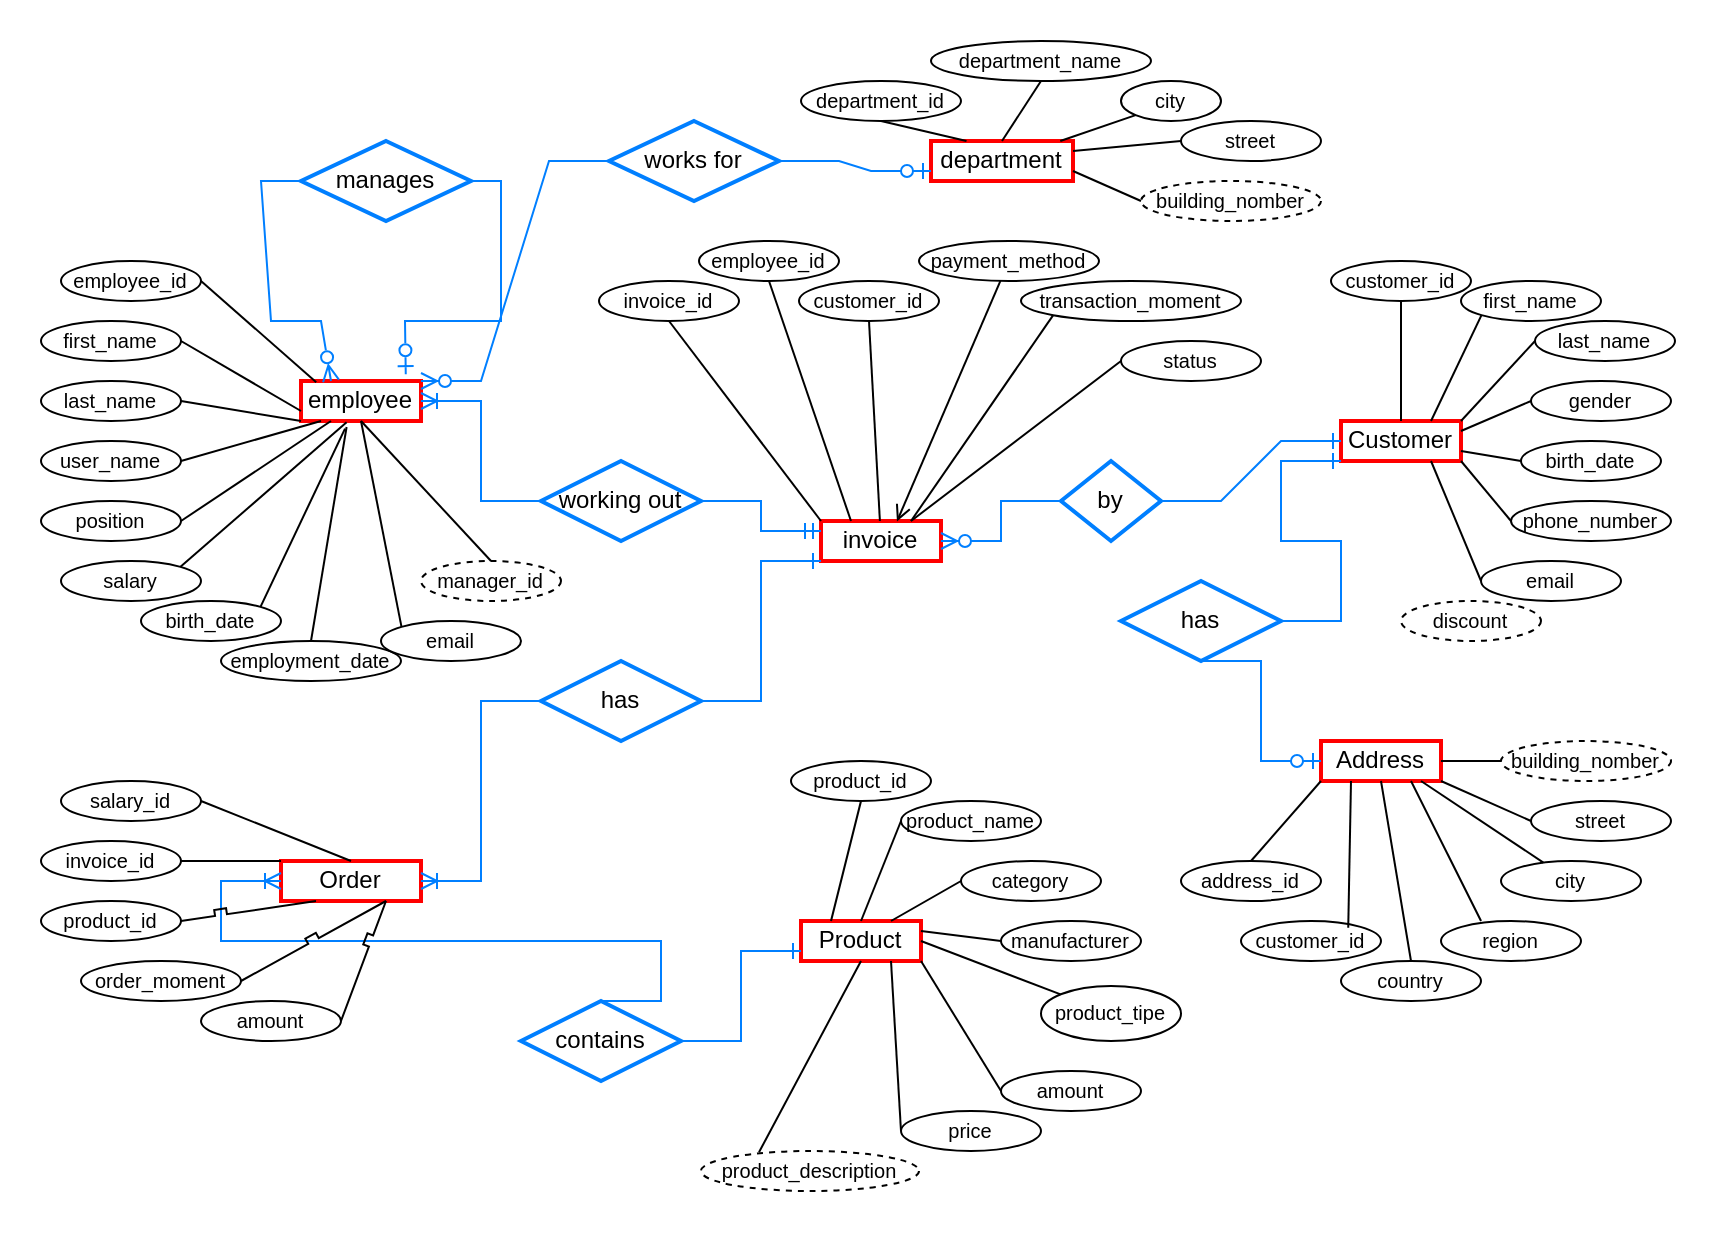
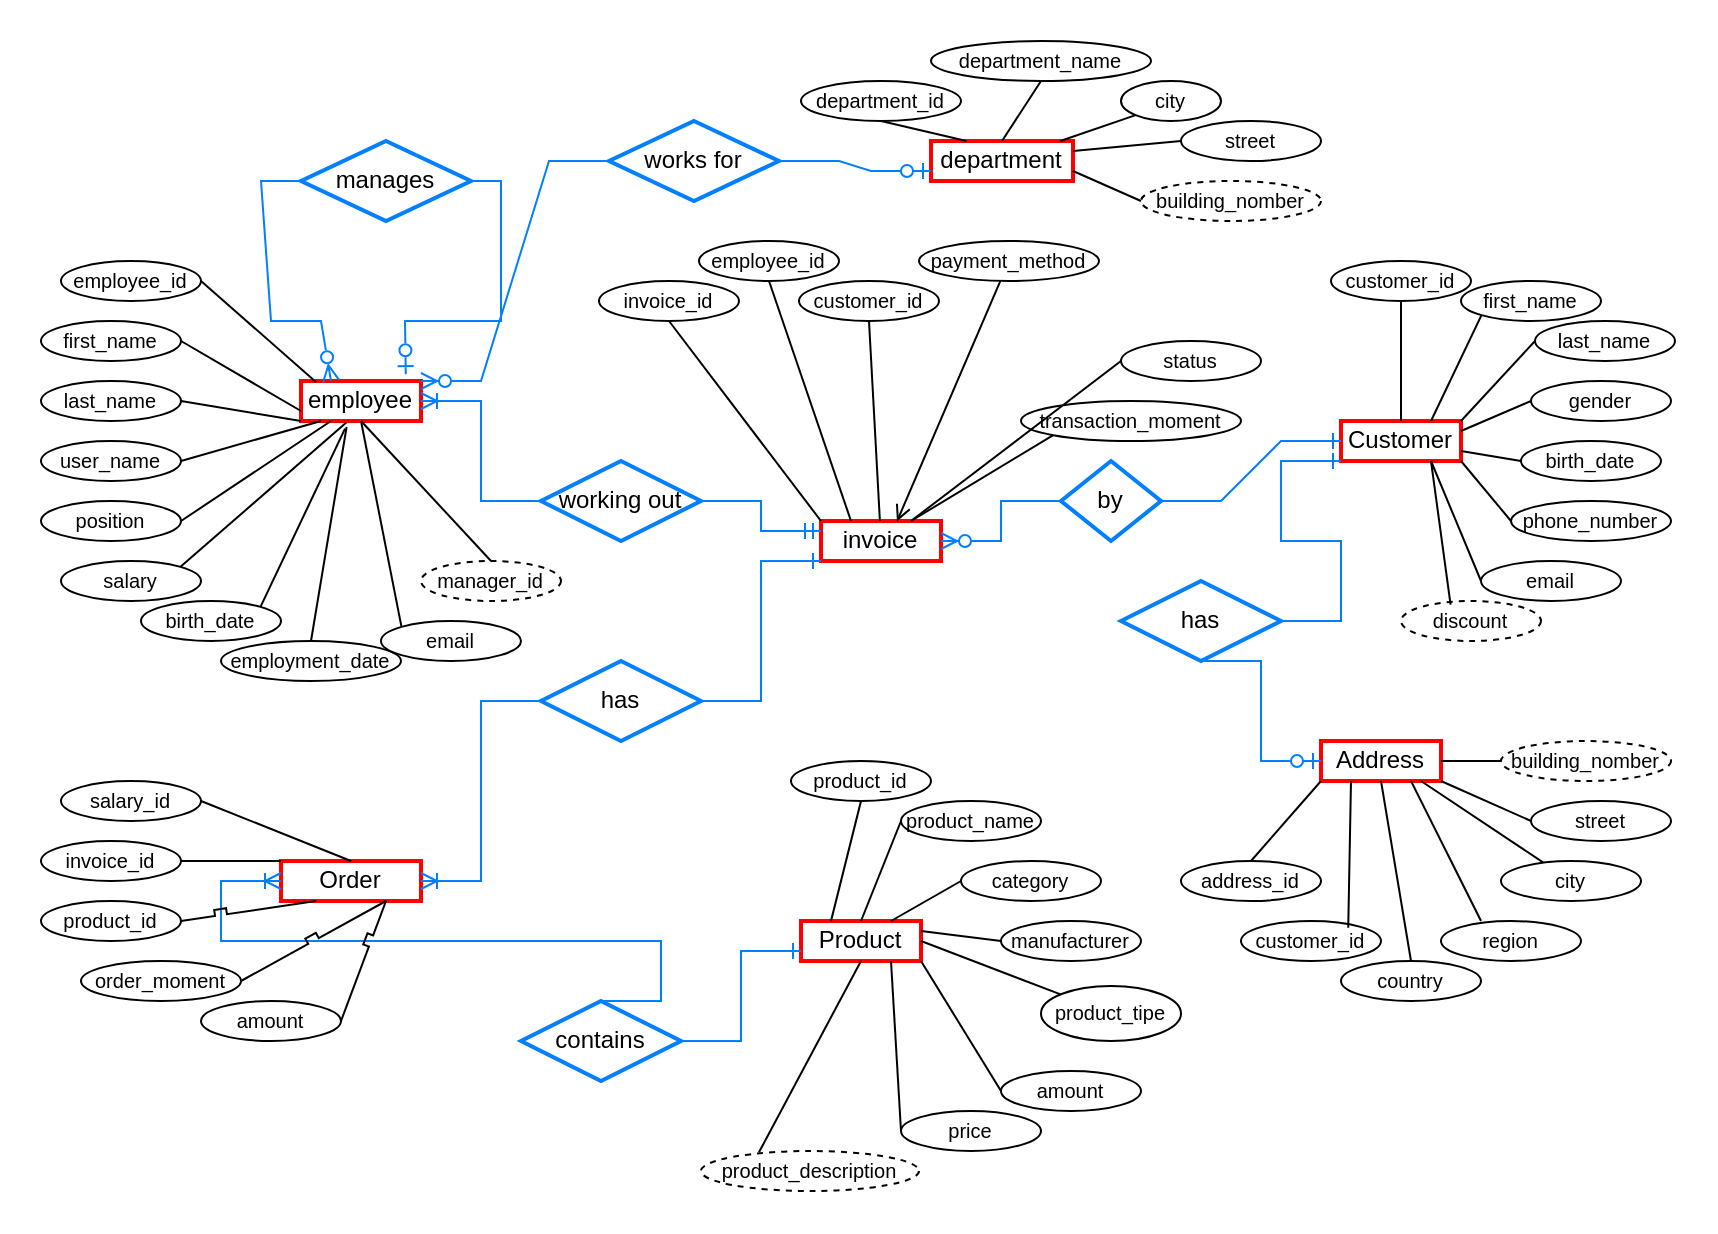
node "transaction_moment": moved (1131, 301) -> (1131, 421)
edge "Customer" -- "discount": added
